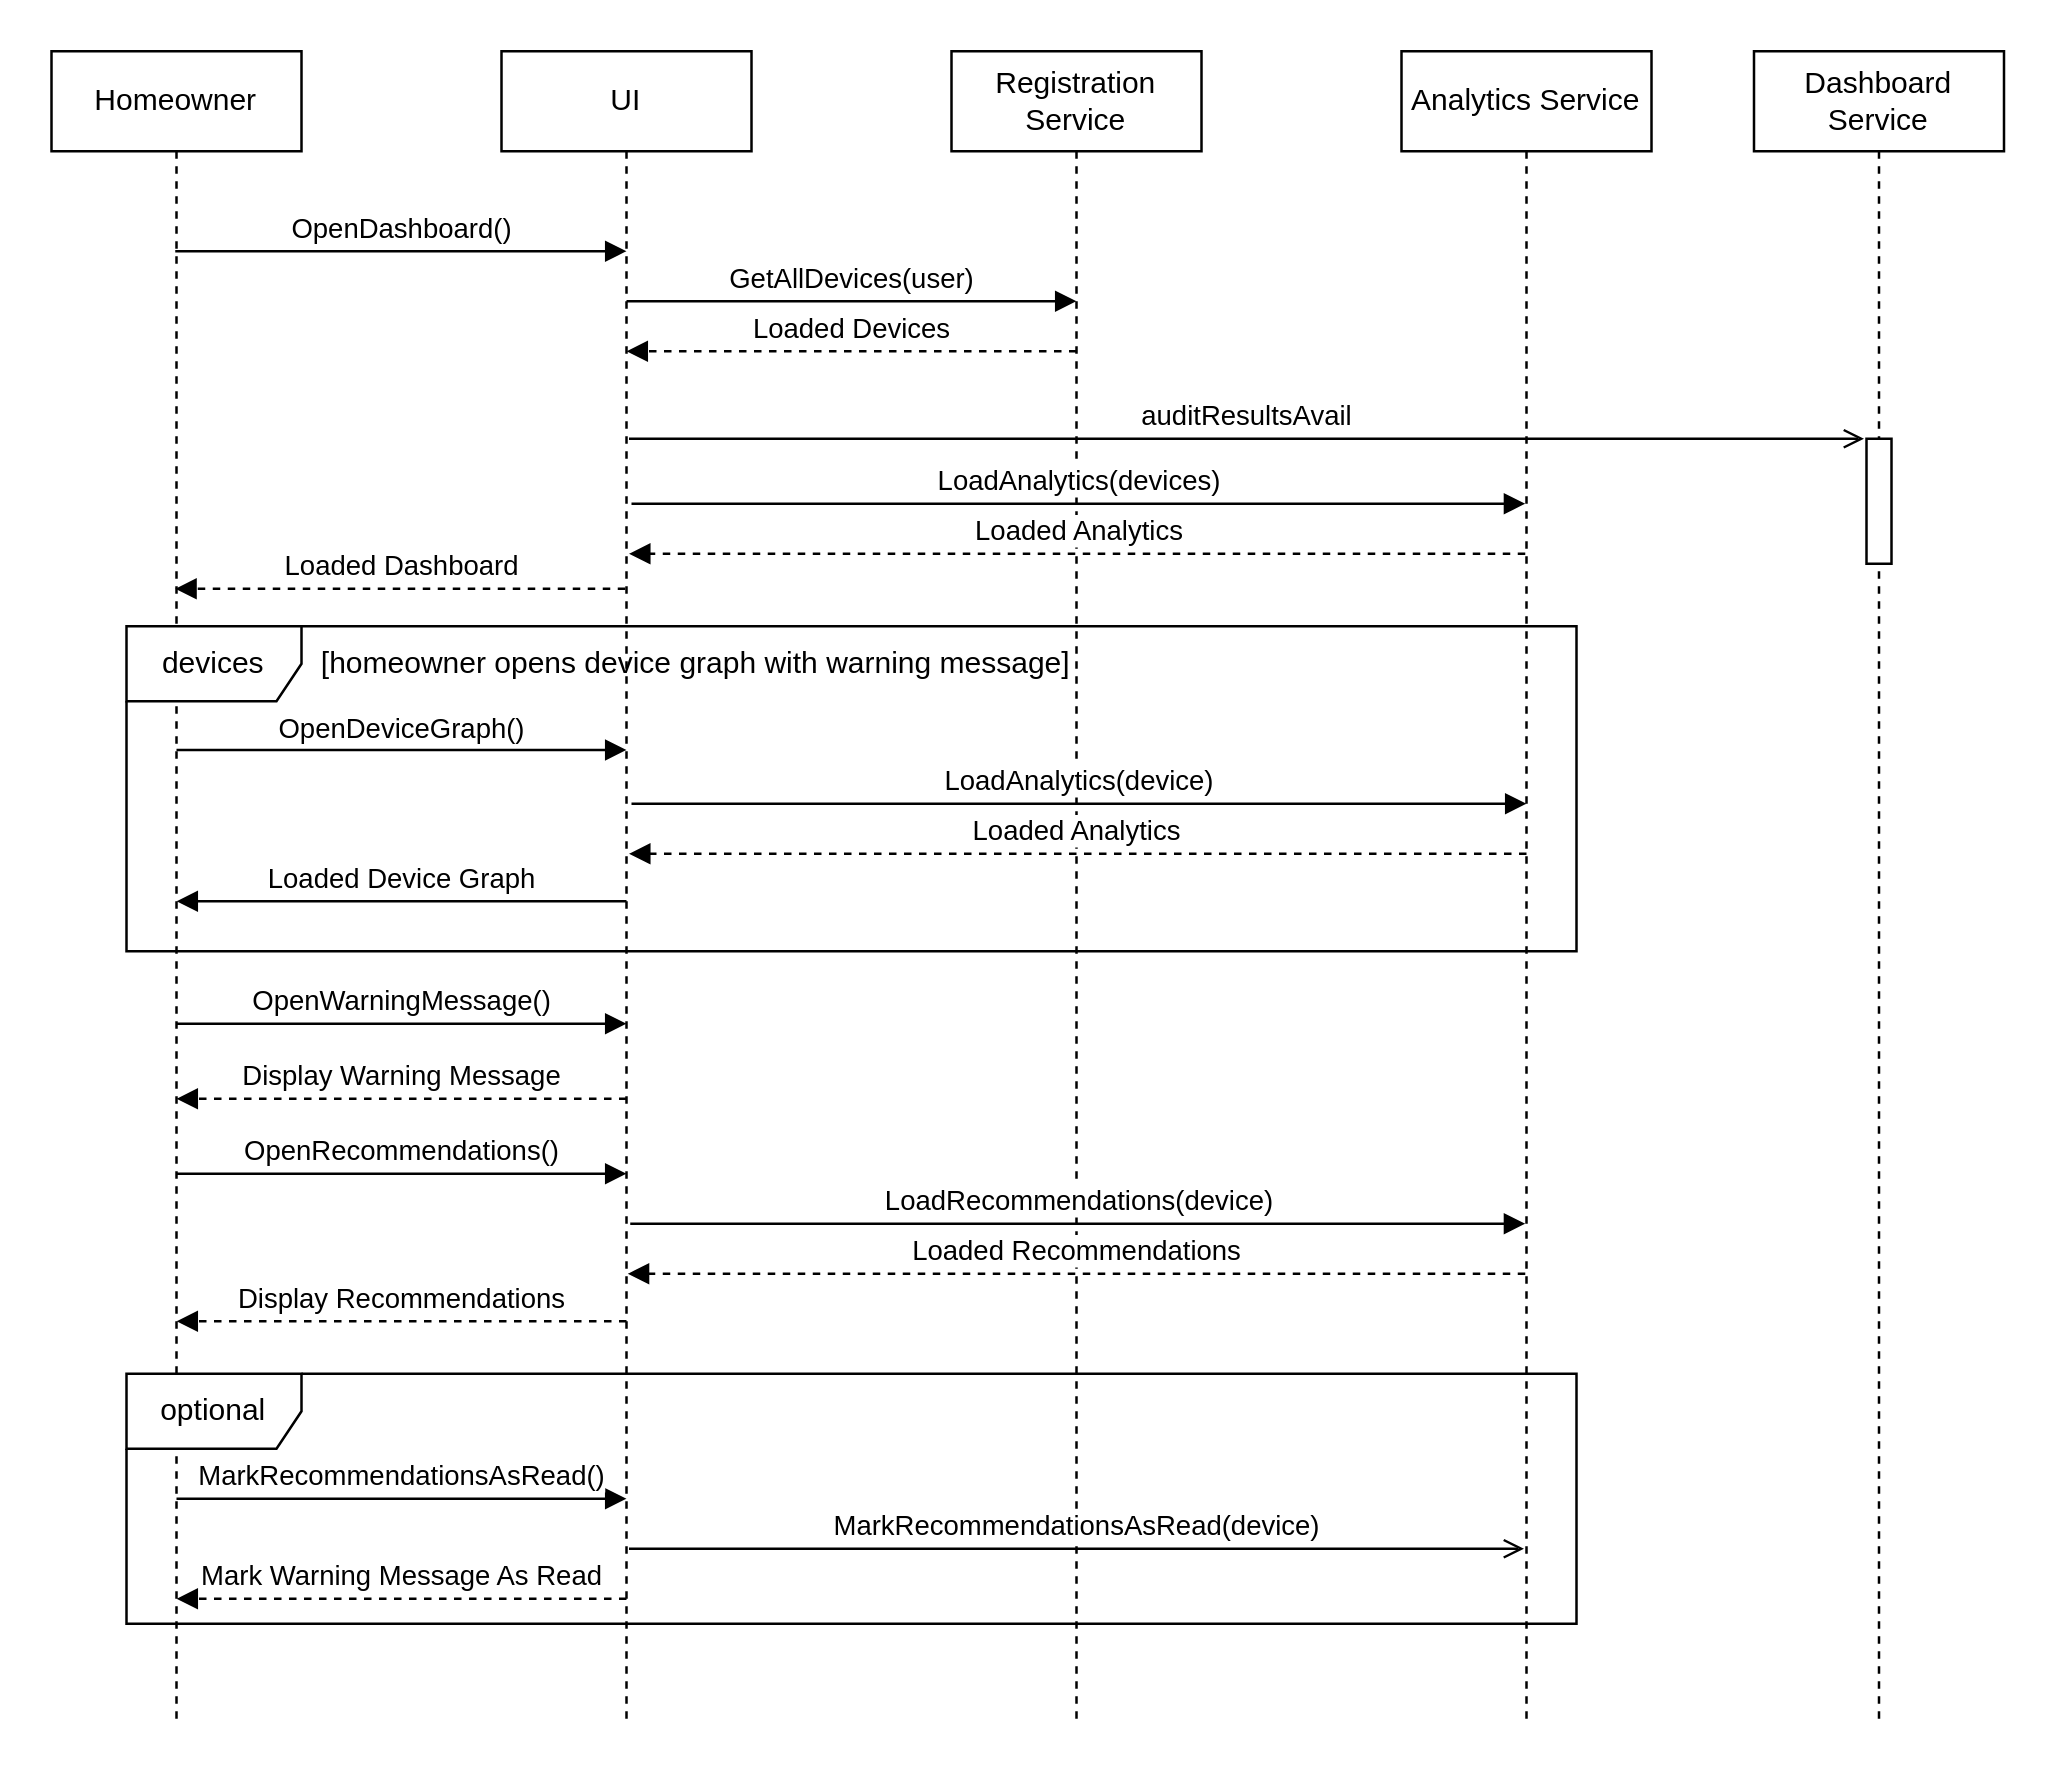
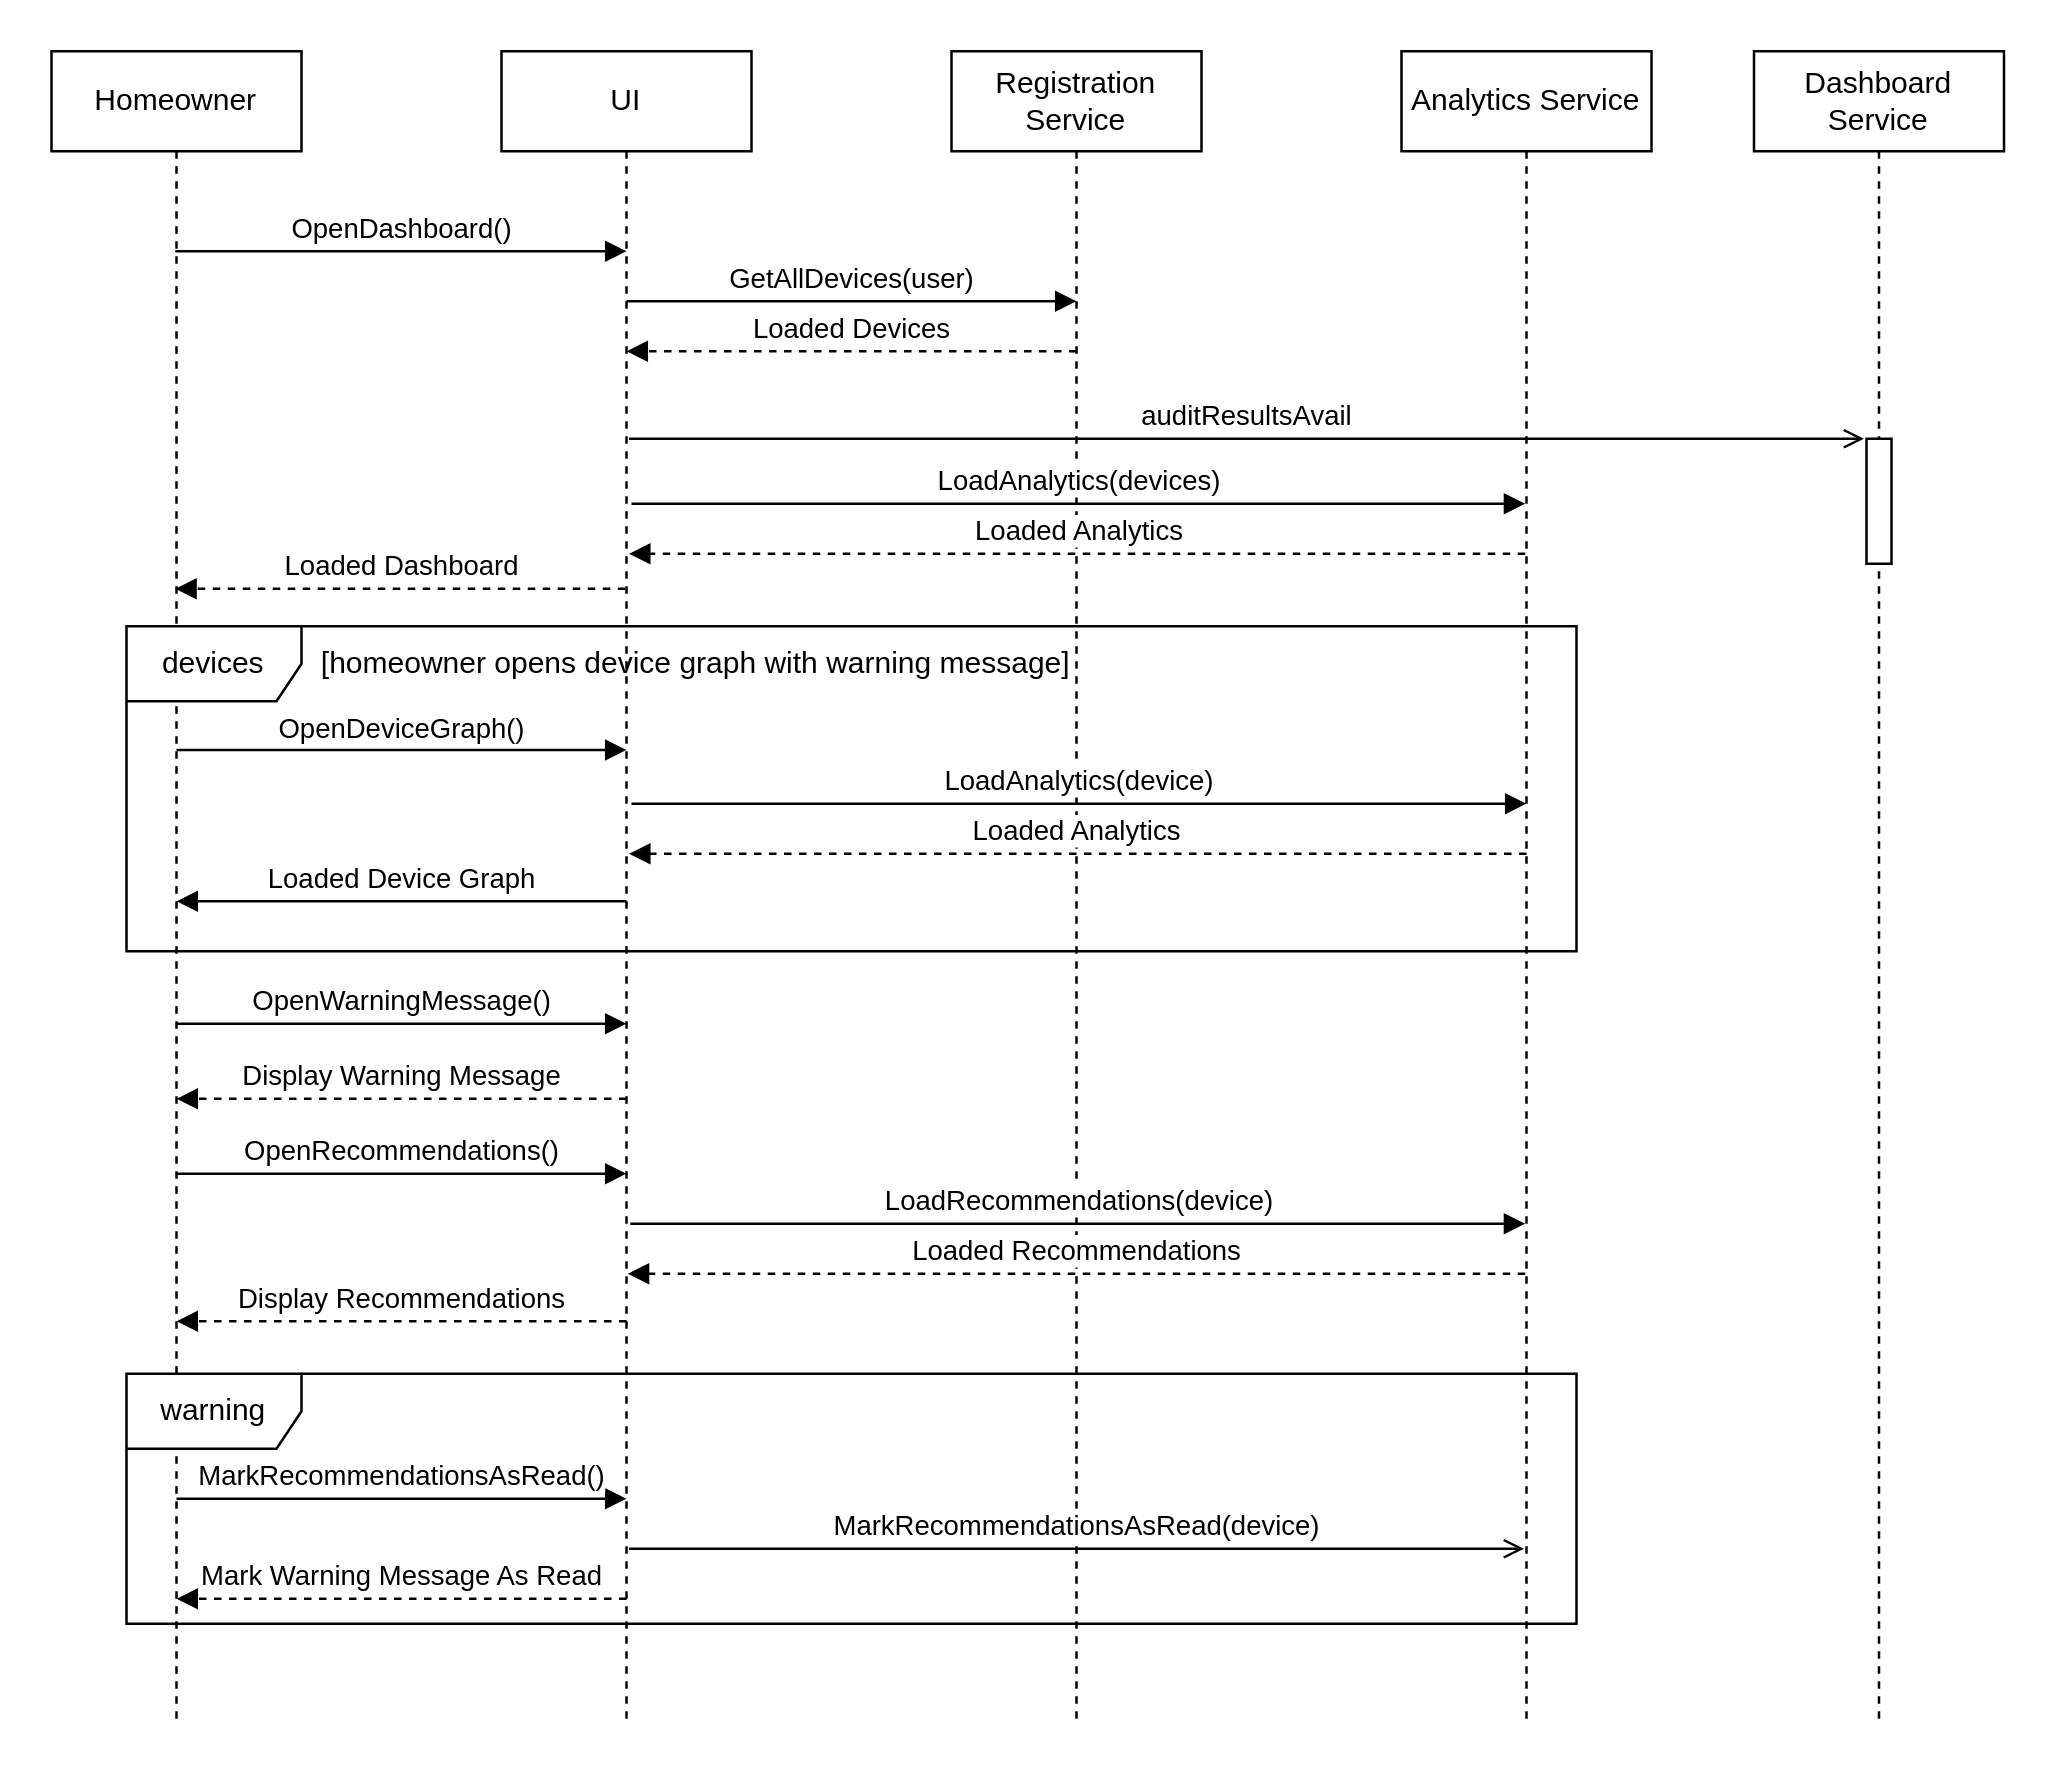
node "optional": label "optional" -> "warning"
